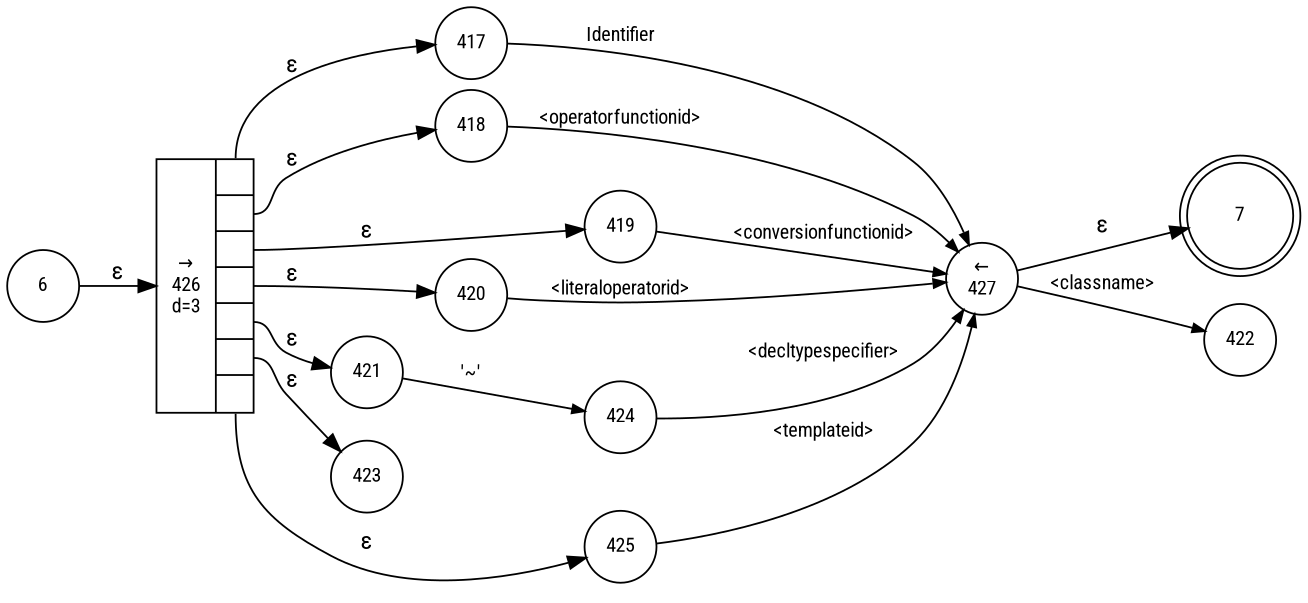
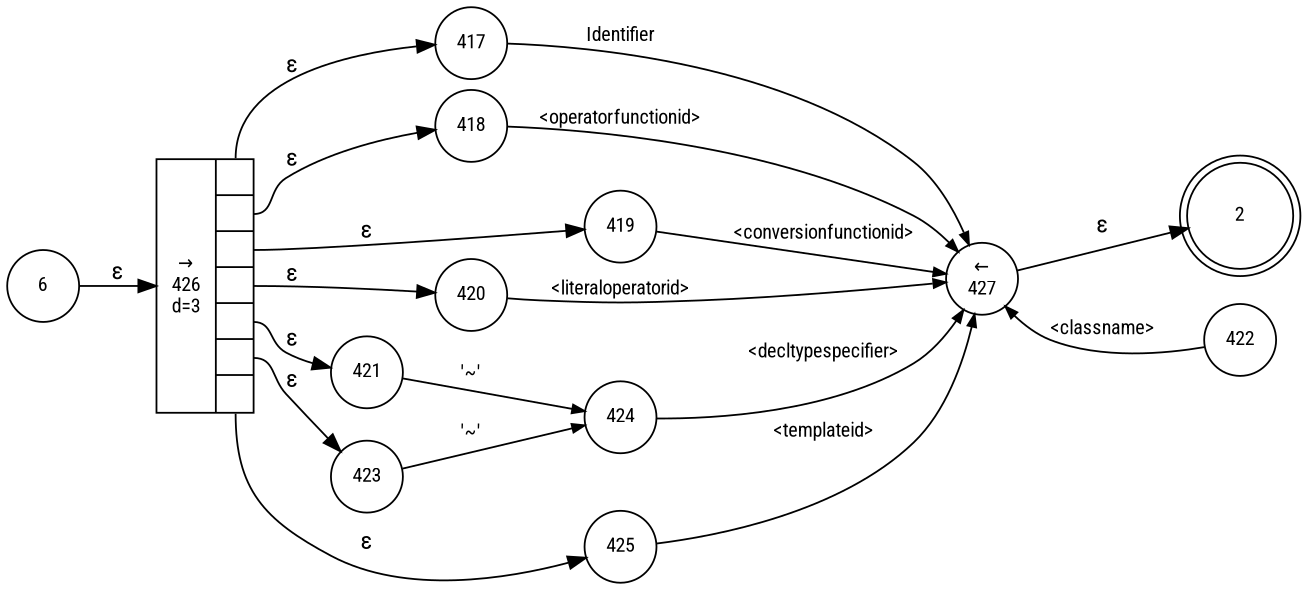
node "7": label "7" -> "2"
edge "← 427" -> "422": reversed
edge "423" -> "424": added, label "'~'"
